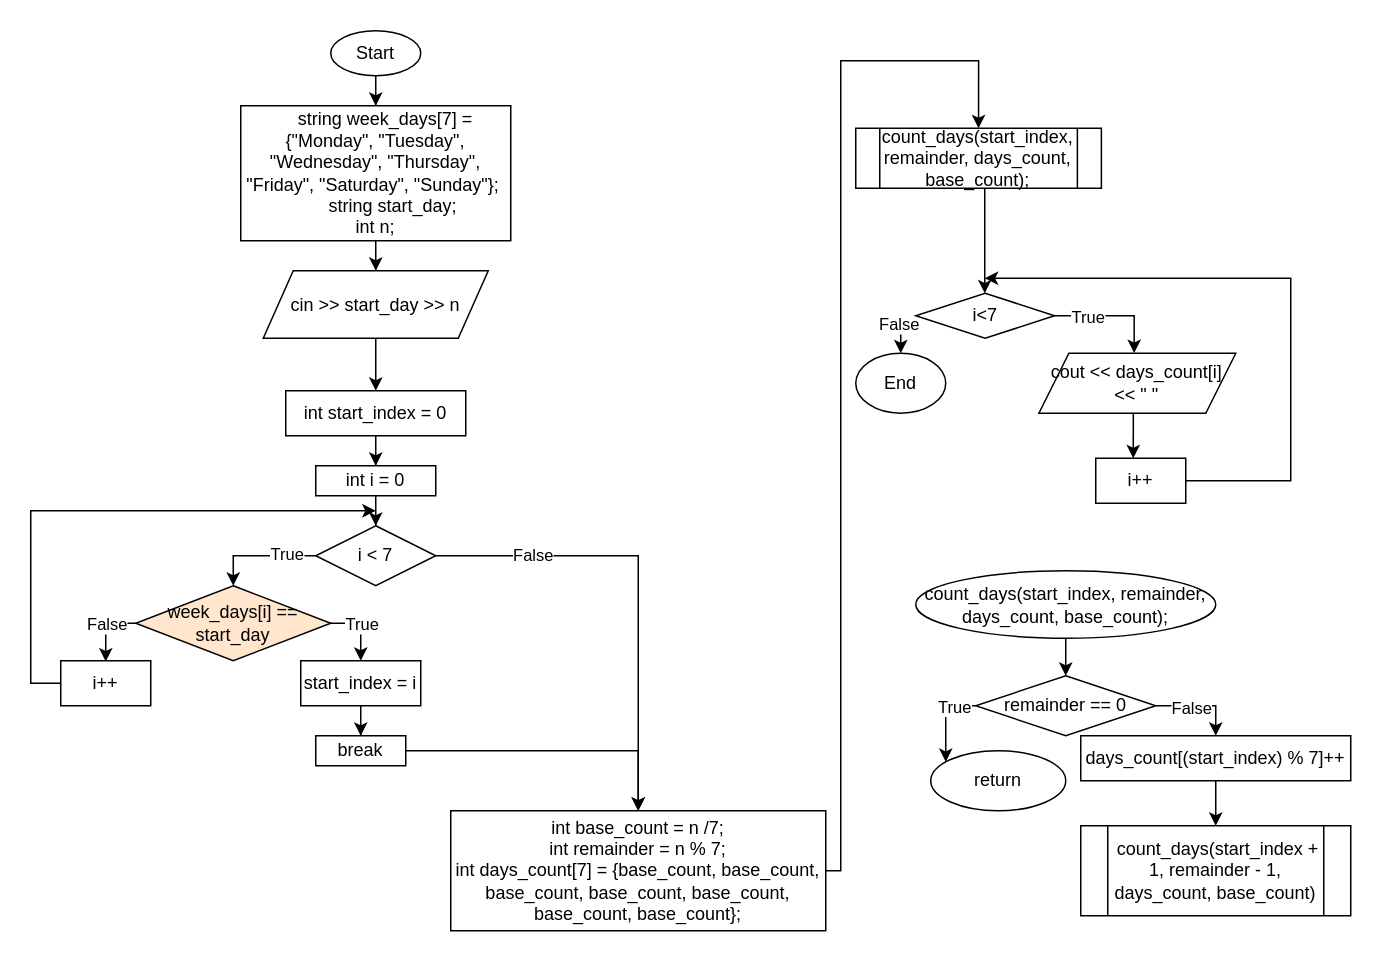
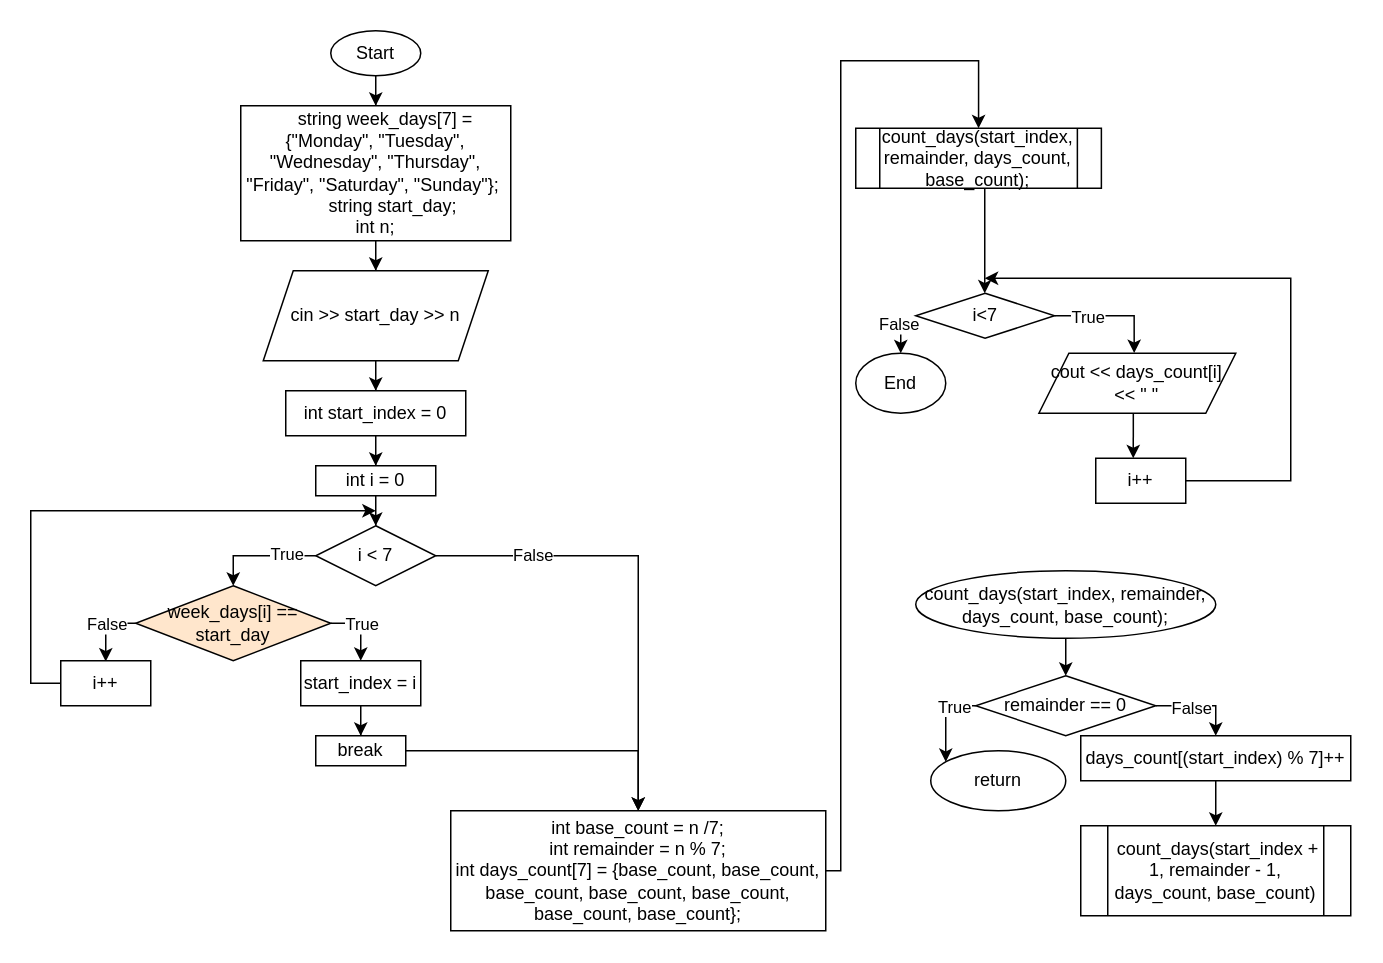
node "cin >> start_day >> n": size 225x68 -> 225x90
